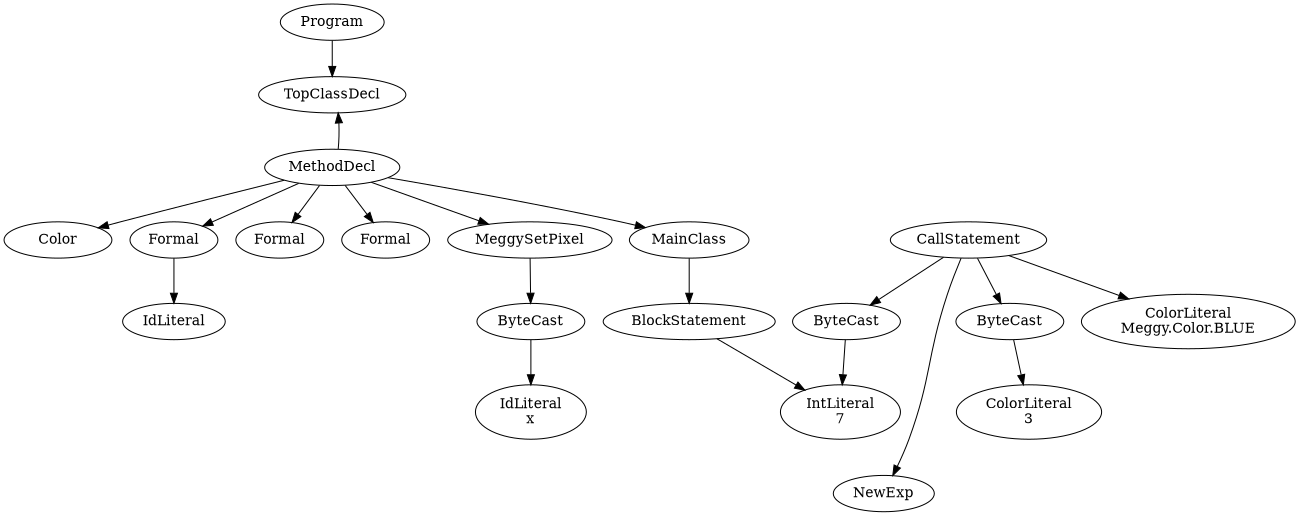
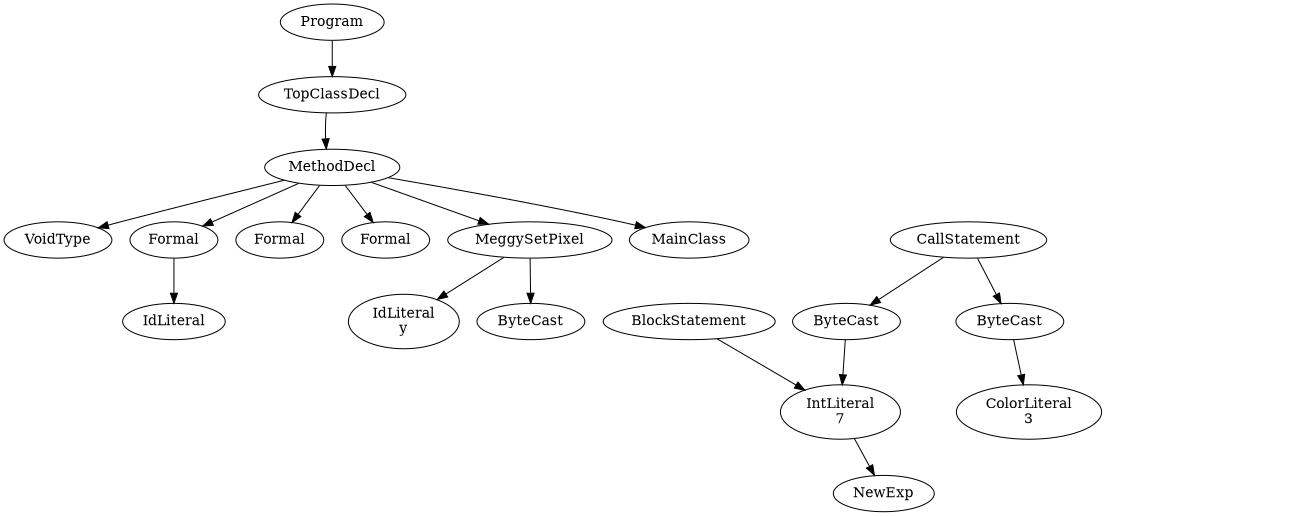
edge "MethodDecl" -> "TopClassDecl": reversed
node "Color": label "Color" -> "VoidType"
edge "MainClass" -> "BlockStatement": removed
node "IdLiteral y": added
node "ColorLiteral Meggy.Color.BLUE": removed
edge "CallStatement" -> "NewExp": now "IntLiteral 7" -> "NewExp"
node "IdLiteral x": removed
